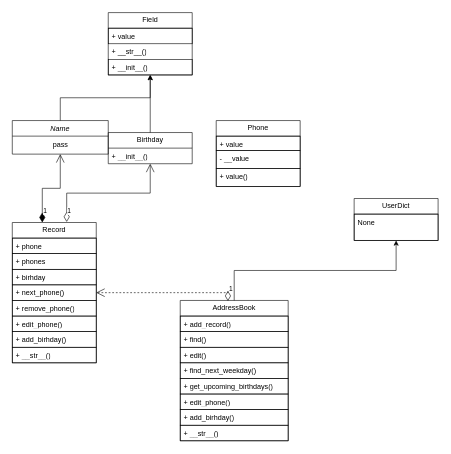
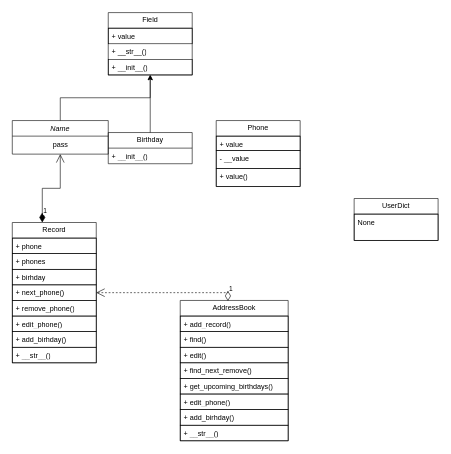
edge "Birthday" -- "Record": removed, label "1"
edge "AddressBook" -> "UserDict": removed
node "+ find_next_weekday()": label "+ find_next_weekday()" -> "+ find_next_remove()"
